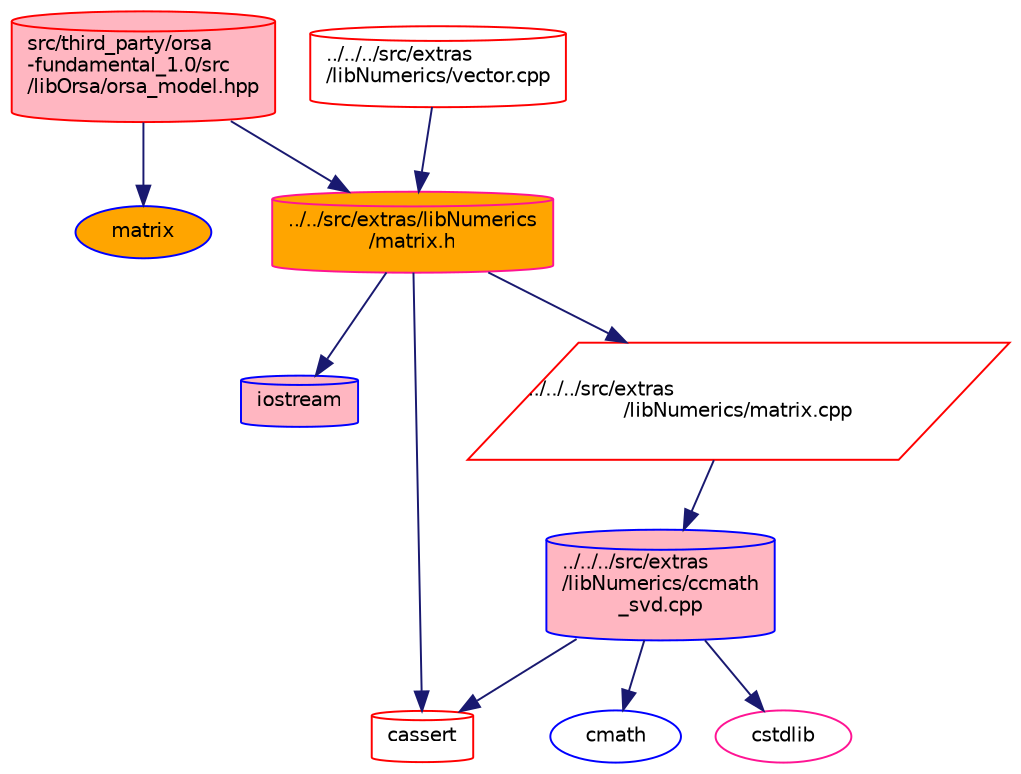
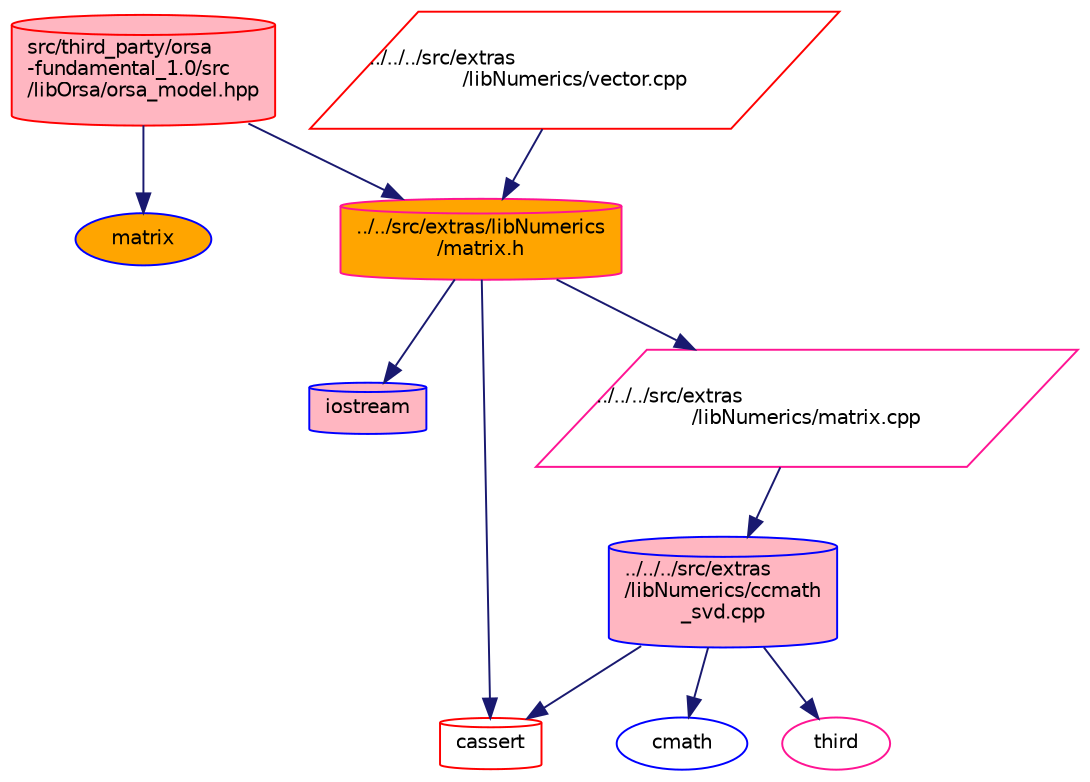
node "../../../src/extras /libNumerics/vector.cpp": shape cylinder -> parallelogram
node "../../../src/extras /libNumerics/matrix.cpp": color red -> deeppink
node "cstdlib": label "cstdlib" -> "third"
